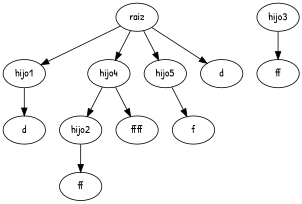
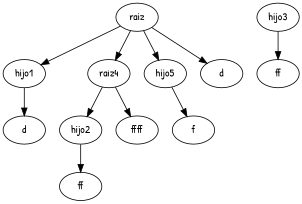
node "hijo4": label "hijo4" -> "raiz4"
